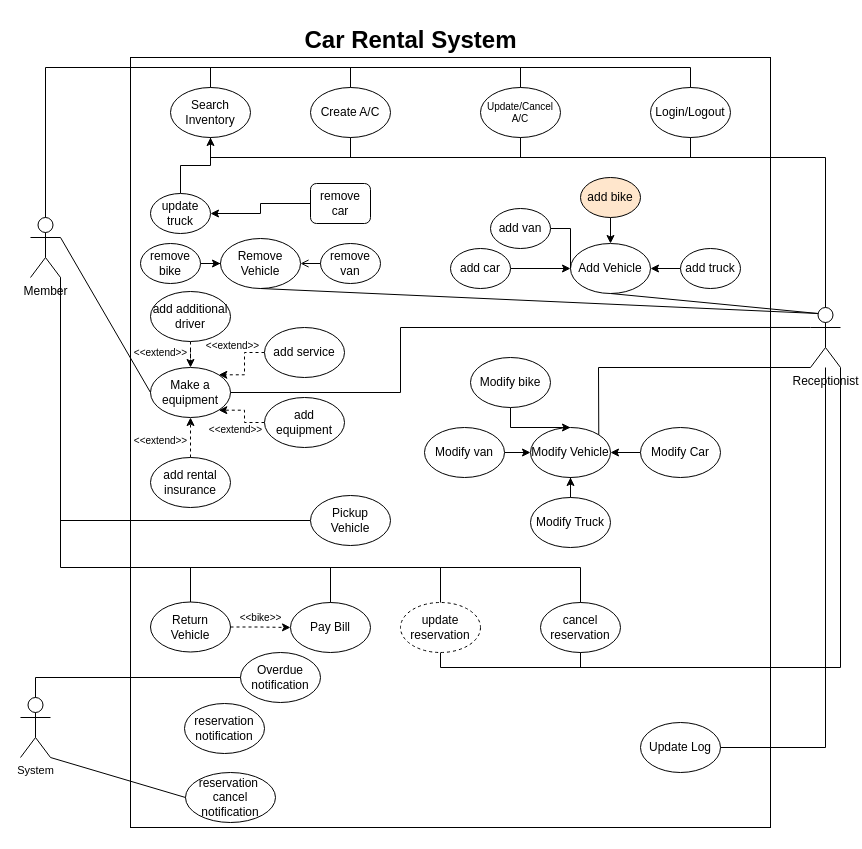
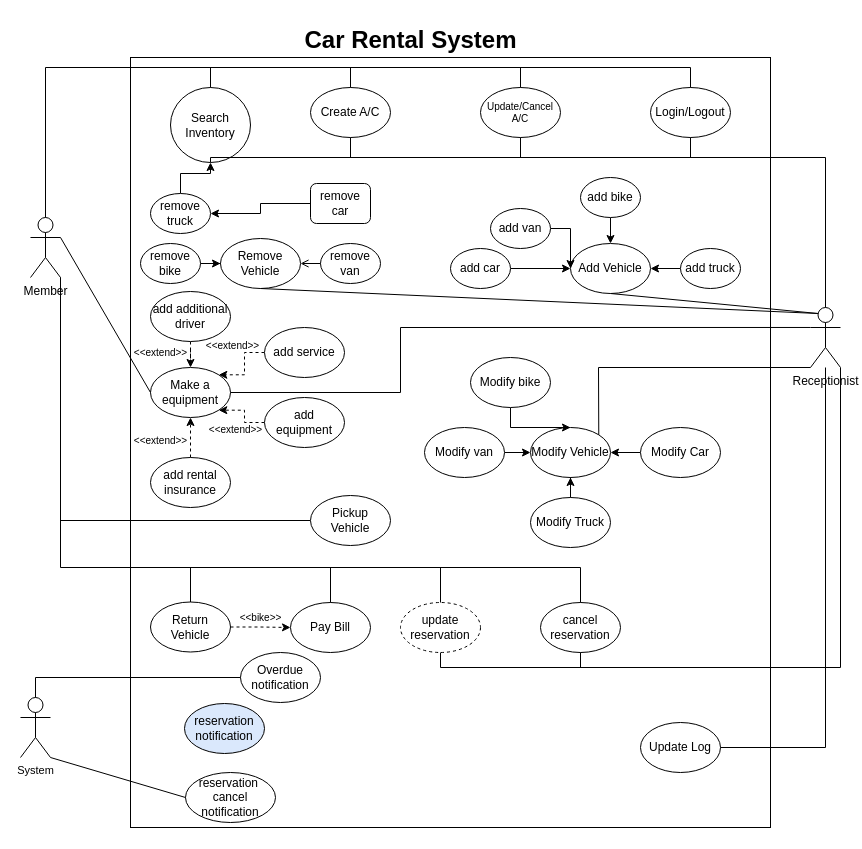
node "Search Inventory": size 80x50 -> 80x75
node "add bike": fillcolor #ffe6cc -> #ffffff
node "update truck": label "update truck" -> "remove truck"
edge "add van" -- "Add Vehicle": arrowhead none -> classic
node "reservation notification": fillcolor #ffffff -> #dae8fc
